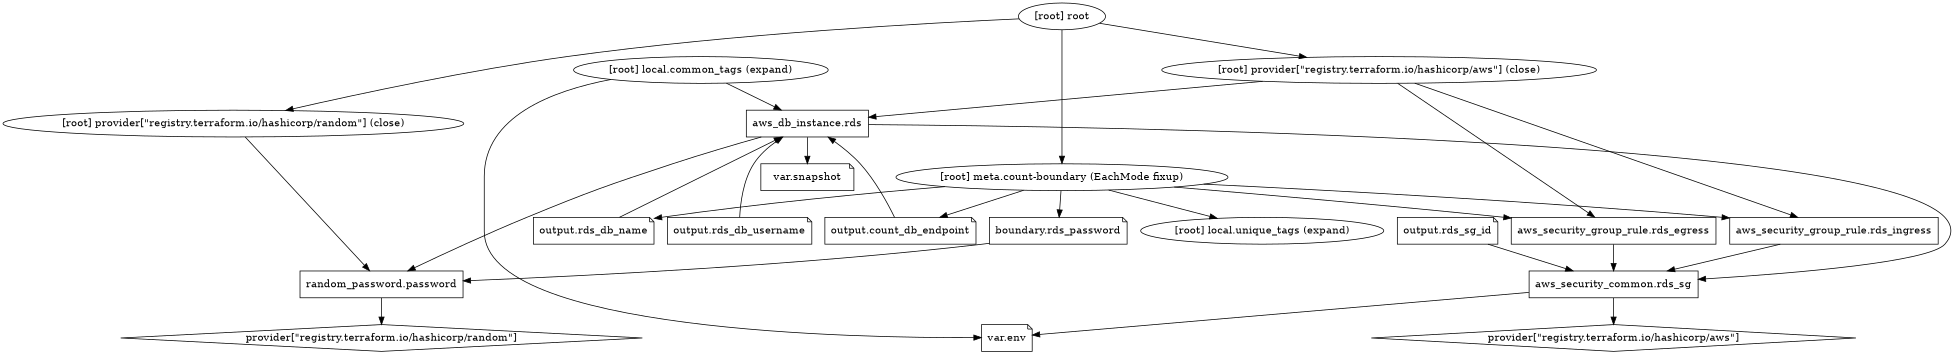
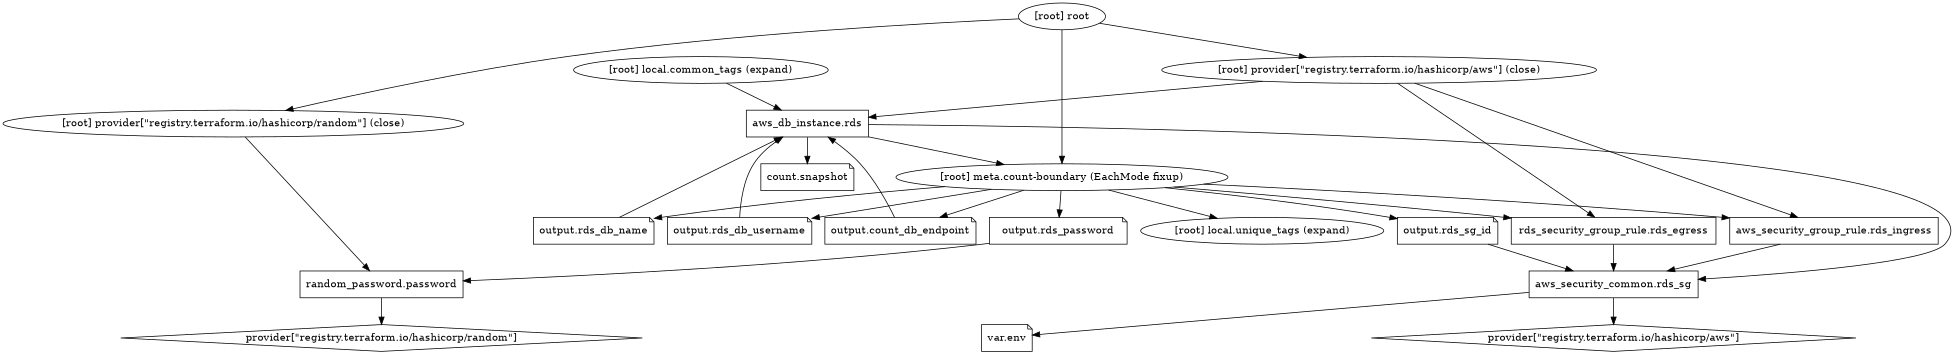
node "var.snapshot": label "var.snapshot" -> "count.snapshot"
edge "aws_db_instance.rds" -> "random_password.password": now "aws_db_instance.rds" -> "[root] meta.count-boundary (EachMode fixup)"
edge "[root] meta.count-boundary (EachMode fixup)" -> "output.rds_sg_id": added
edge "[root] meta.count-boundary (EachMode fixup)" -> "output.rds_db_username": added
node "boundary.rds_password": label "boundary.rds_password" -> "output.rds_password"
node "aws_security_group_rule.rds_egress": label "aws_security_group_rule.rds_egress" -> "rds_security_group_rule.rds_egress"
edge "[root] local.common_tags (expand)" -> "var.env": removed
